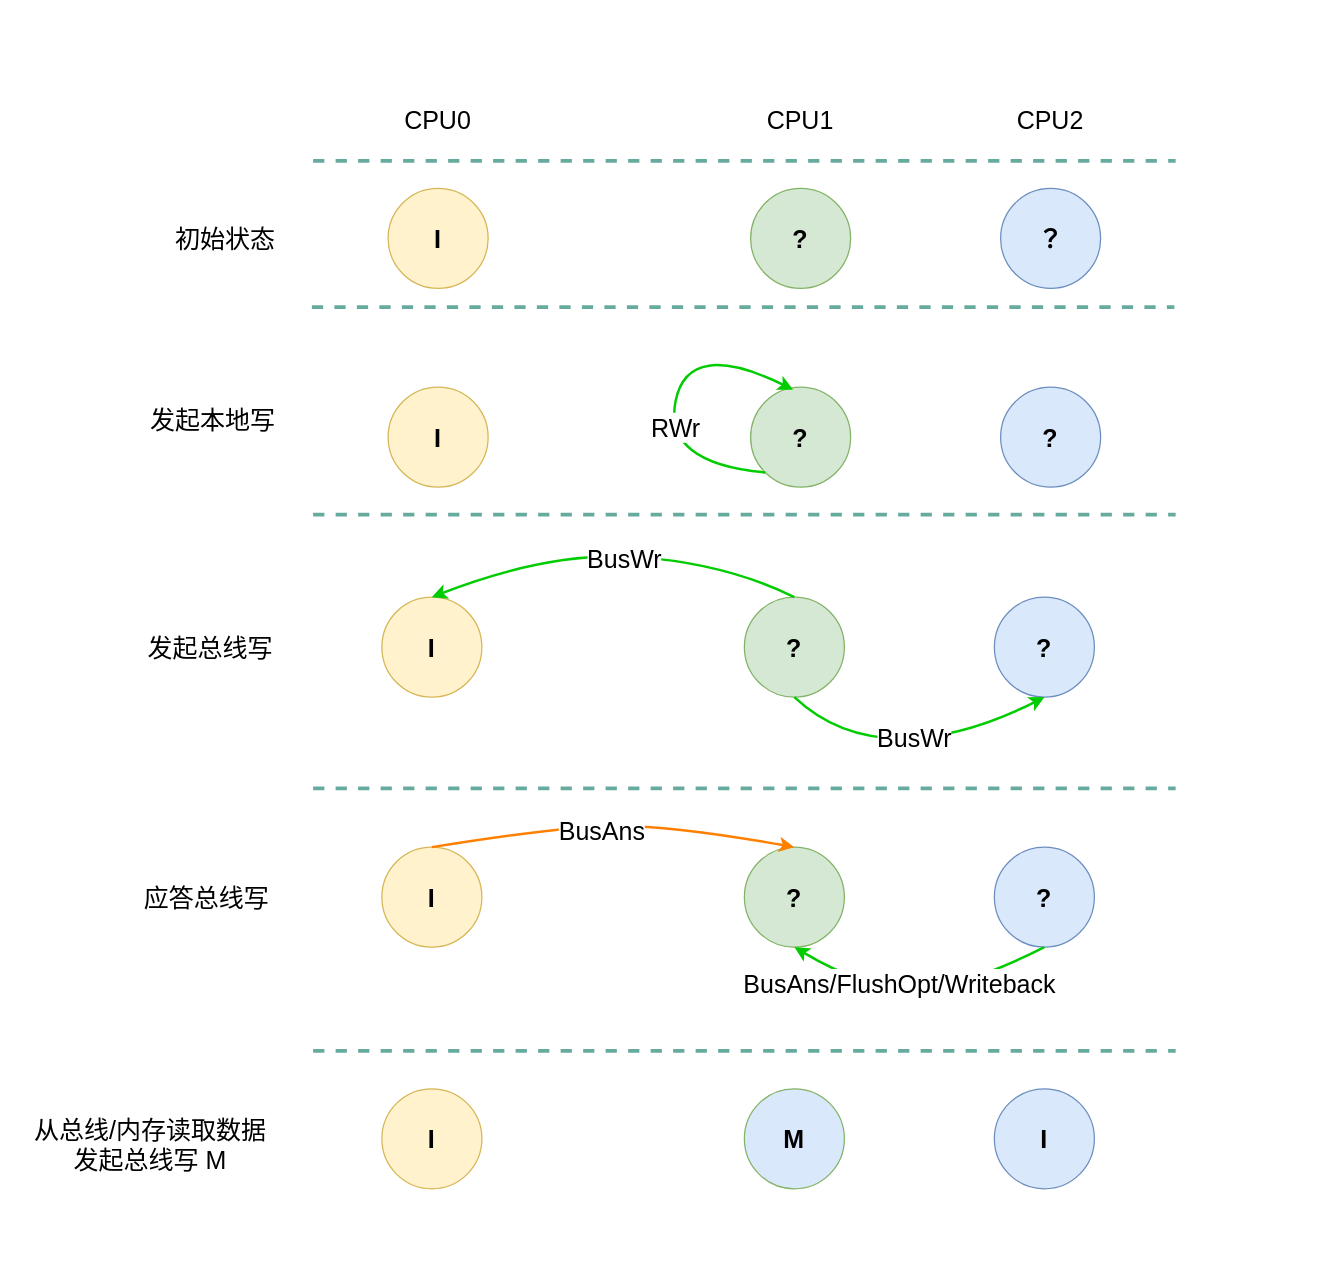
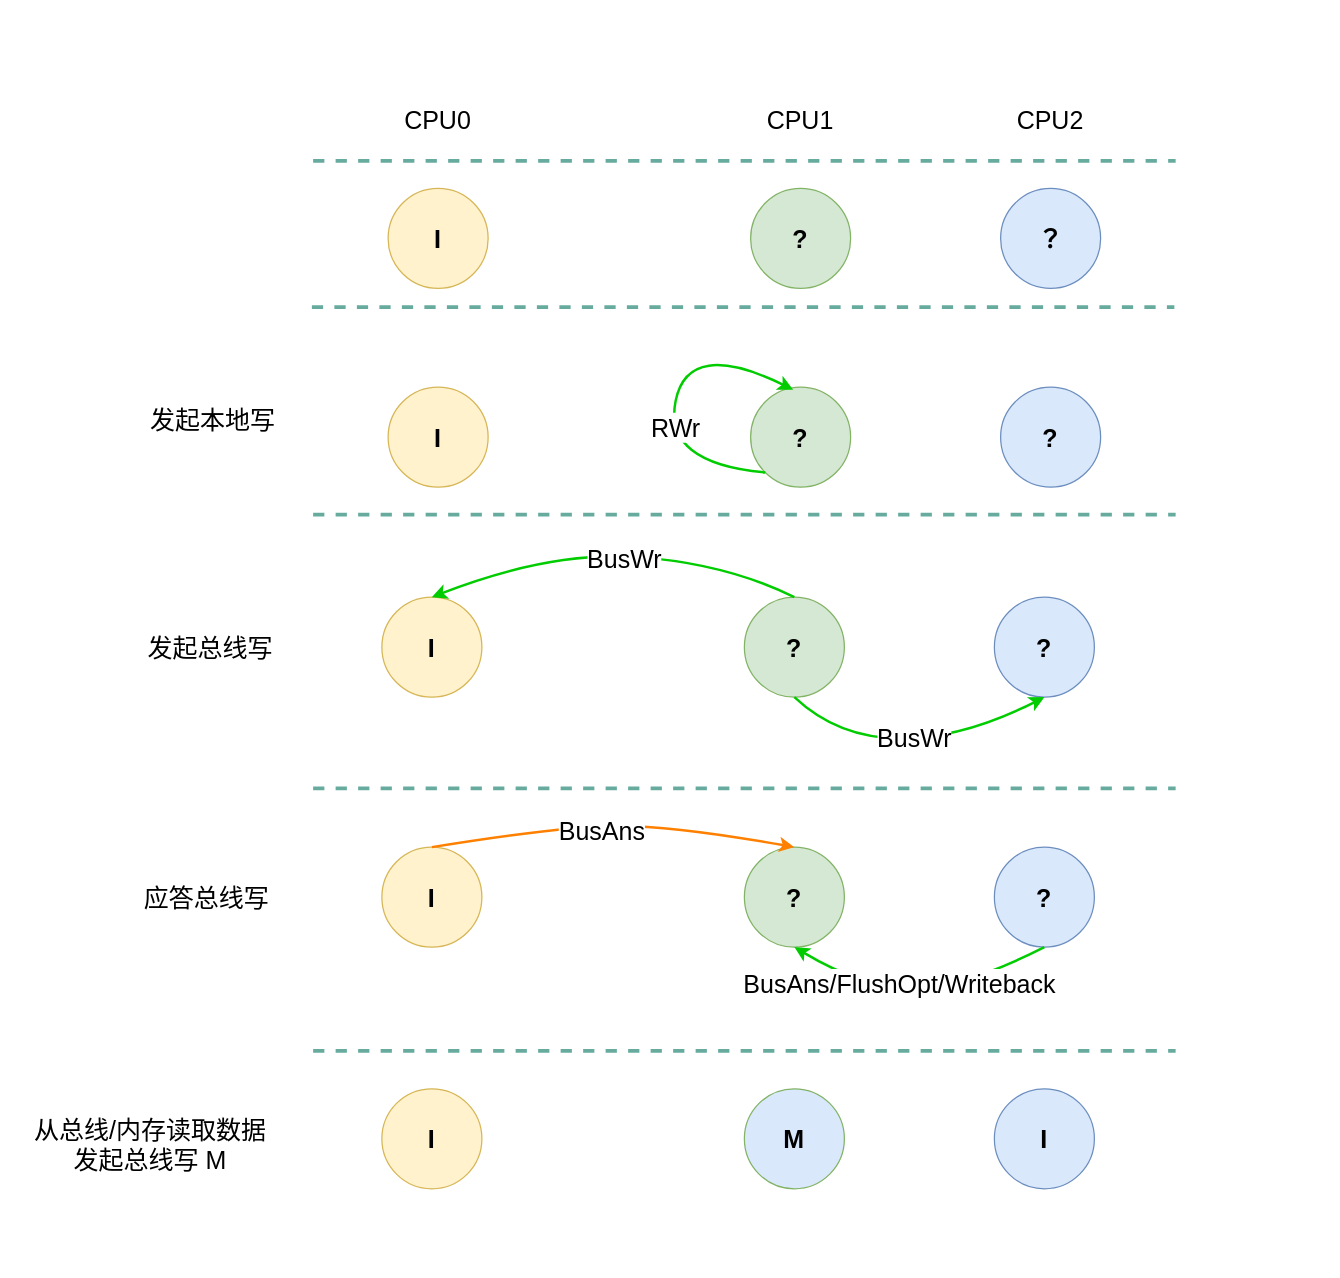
node "初始状态": removed
